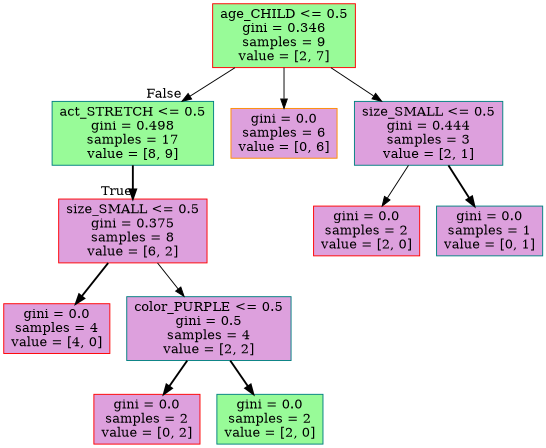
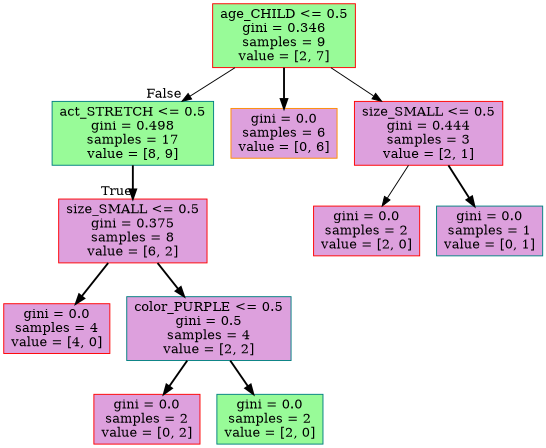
edge "age_CHILD <= 0.5 gini = 0.346 samples = 9 value = [2, 7]" -> "gini = 0.0 samples = 6 value = [0, 6]": style solid -> bold
node "size_SMALL <= 0.5 gini = 0.444 samples = 3 value = [2, 1]": color teal -> red
edge "size_SMALL <= 0.5 gini = 0.375 samples = 8 value = [6, 2]" -> "color_PURPLE <= 0.5 gini = 0.5 samples = 4 value = [2, 2]": style solid -> bold
